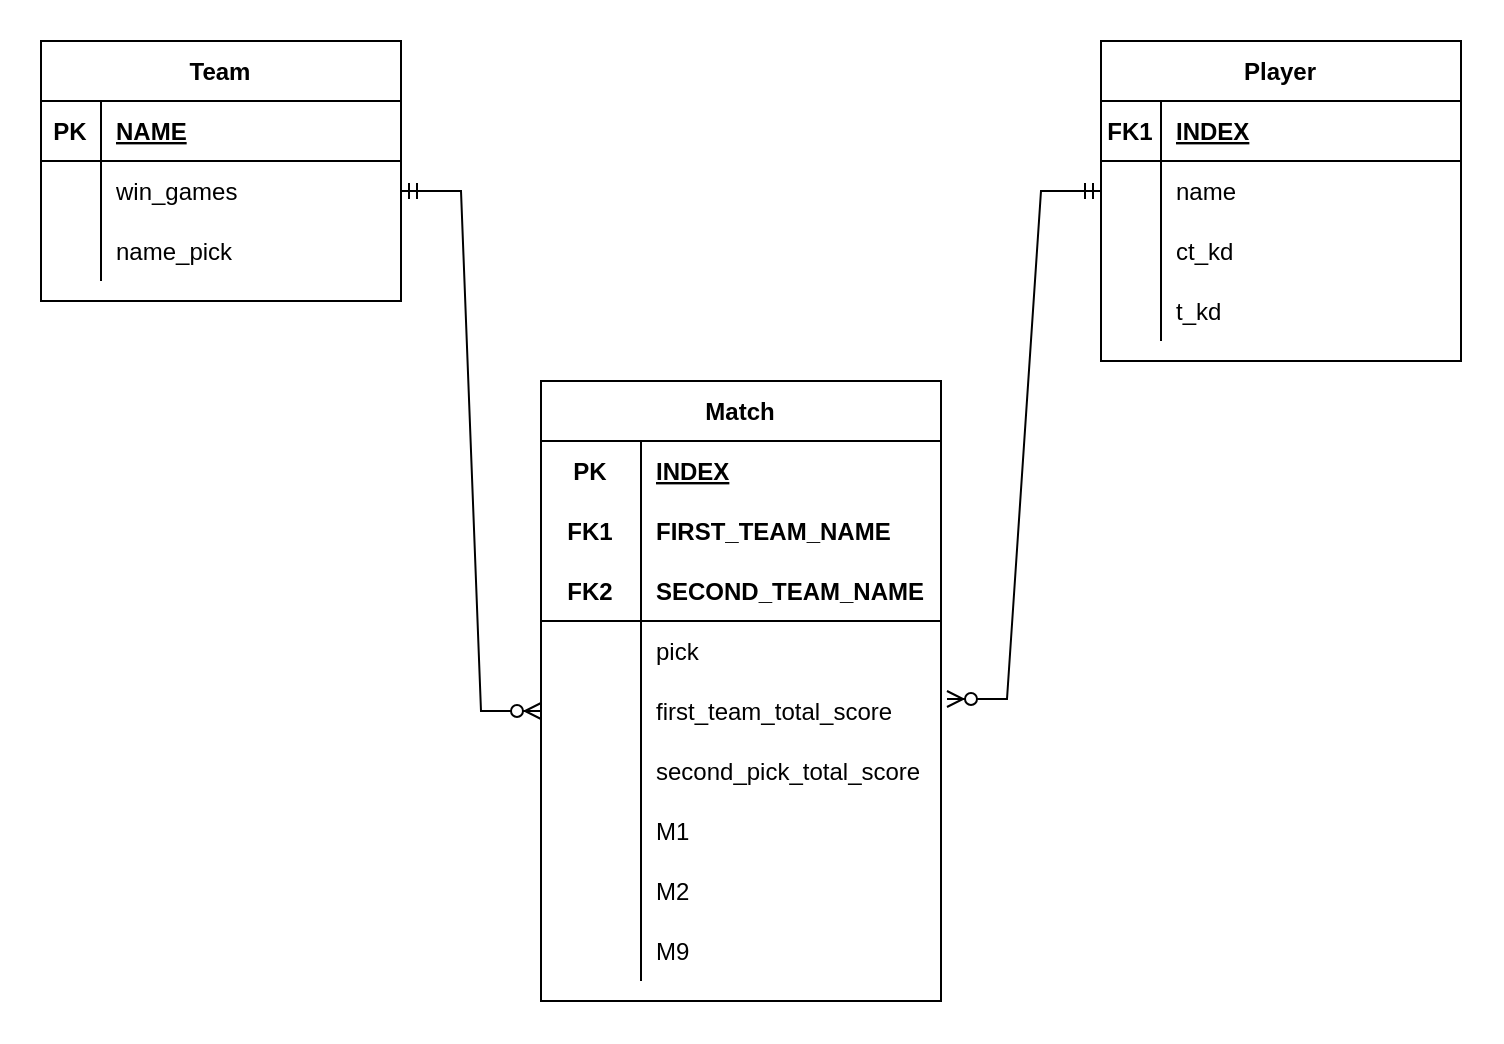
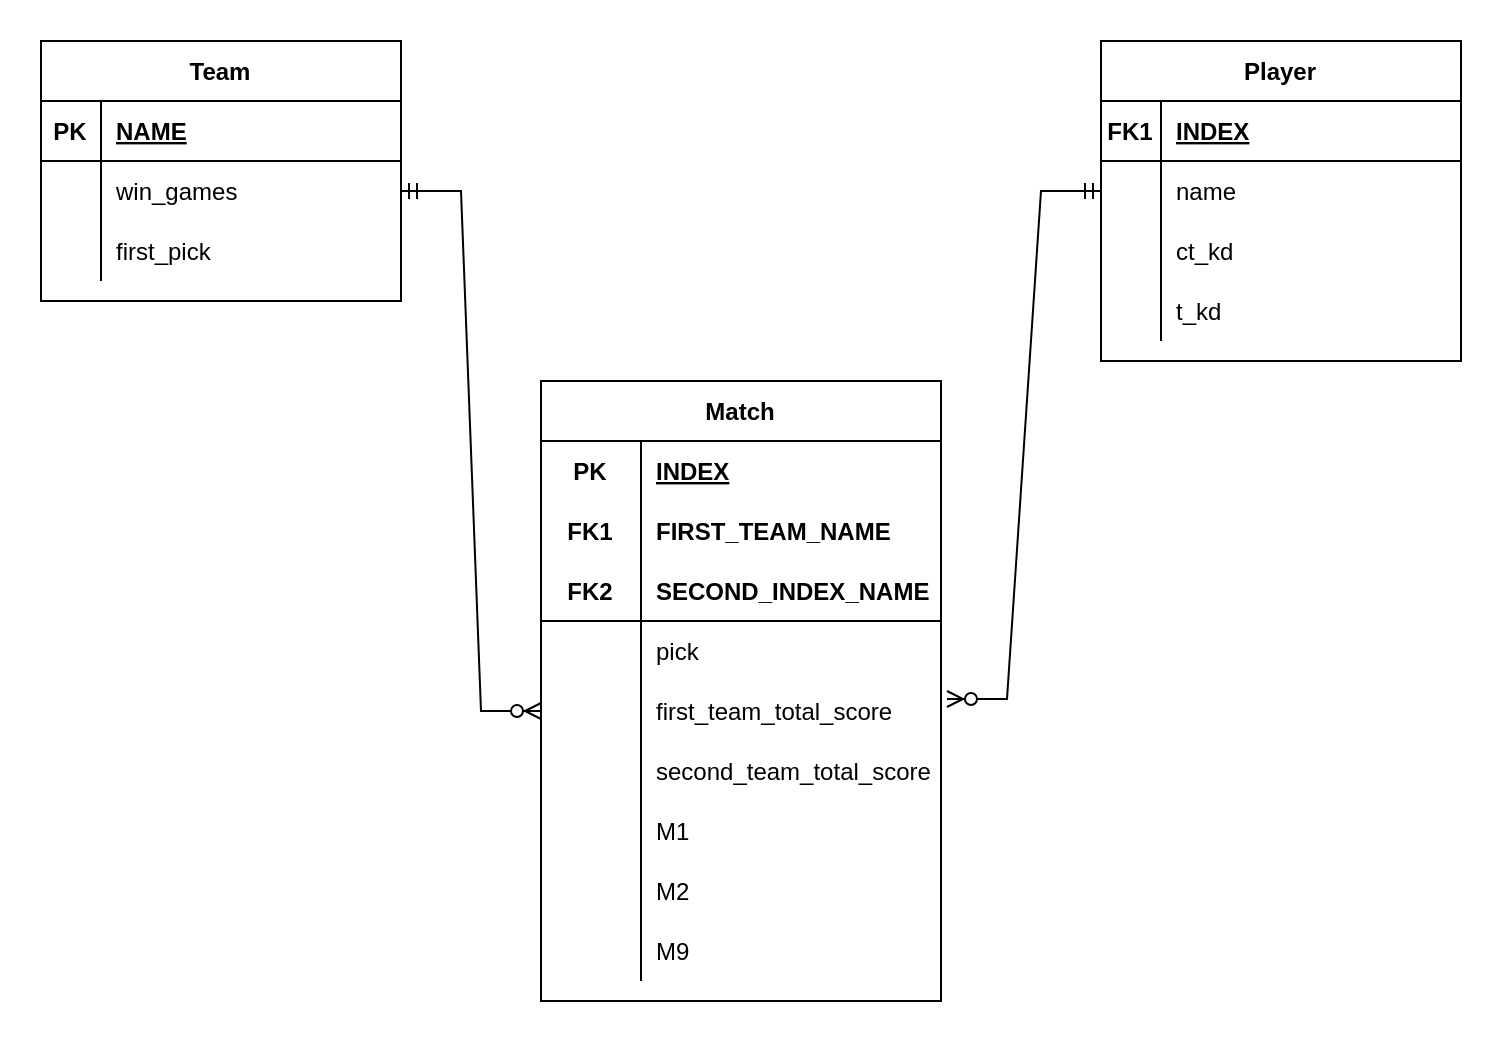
node "name_pick": label "name_pick" -> "first_pick"
node "SECOND_TEAM_NAME": label "SECOND_TEAM_NAME" -> "SECOND_INDEX_NAME"
node "second_pick_total_score": label "second_pick_total_score" -> "second_team_total_score"
